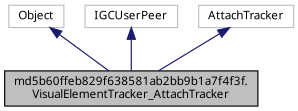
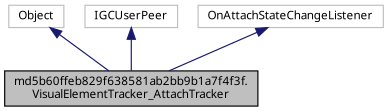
node "AttachTracker": label "AttachTracker" -> "OnAttachStateChangeListener"
